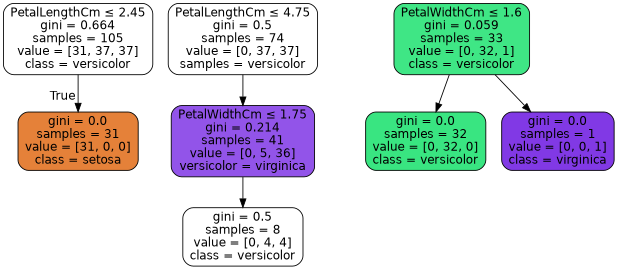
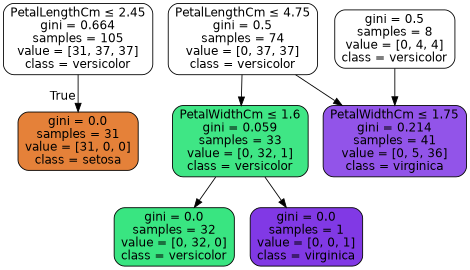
node "PetalLengthCm ≤ 4.75": text "samples = versicolor" -> "class = versicolor"
edge "PetalLengthCm ≤ 4.75" -> "PetalWidthCm ≤ 1.6": added
node "PetalWidthCm ≤ 1.75": text "versicolor = virginica" -> "class = virginica"
edge "PetalWidthCm ≤ 1.75" -> "gini = 0.5": reversed
